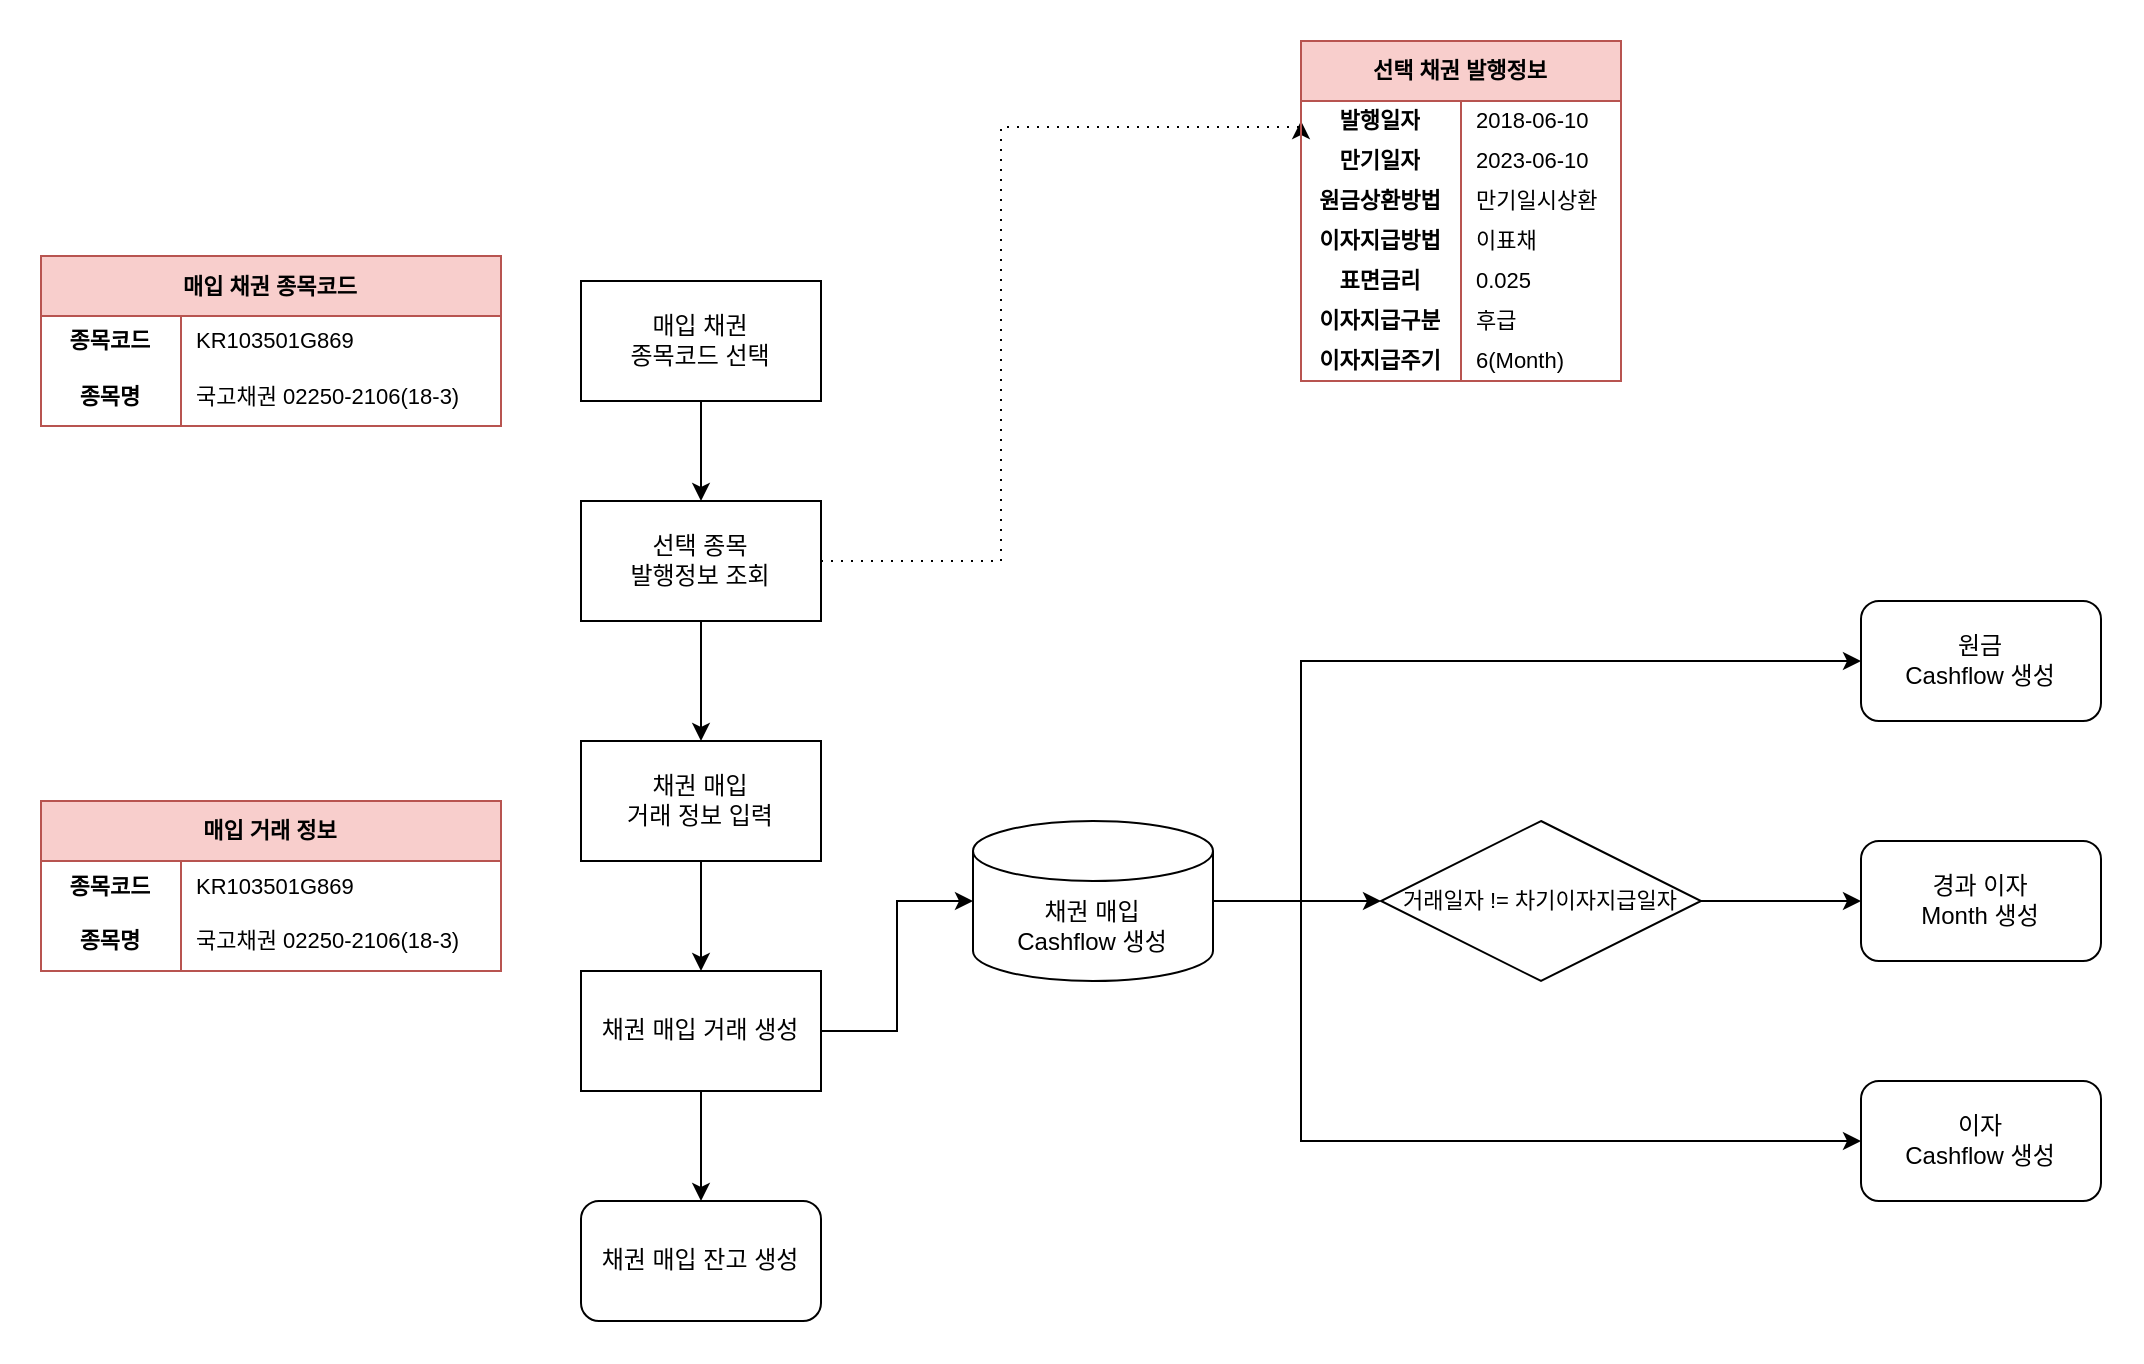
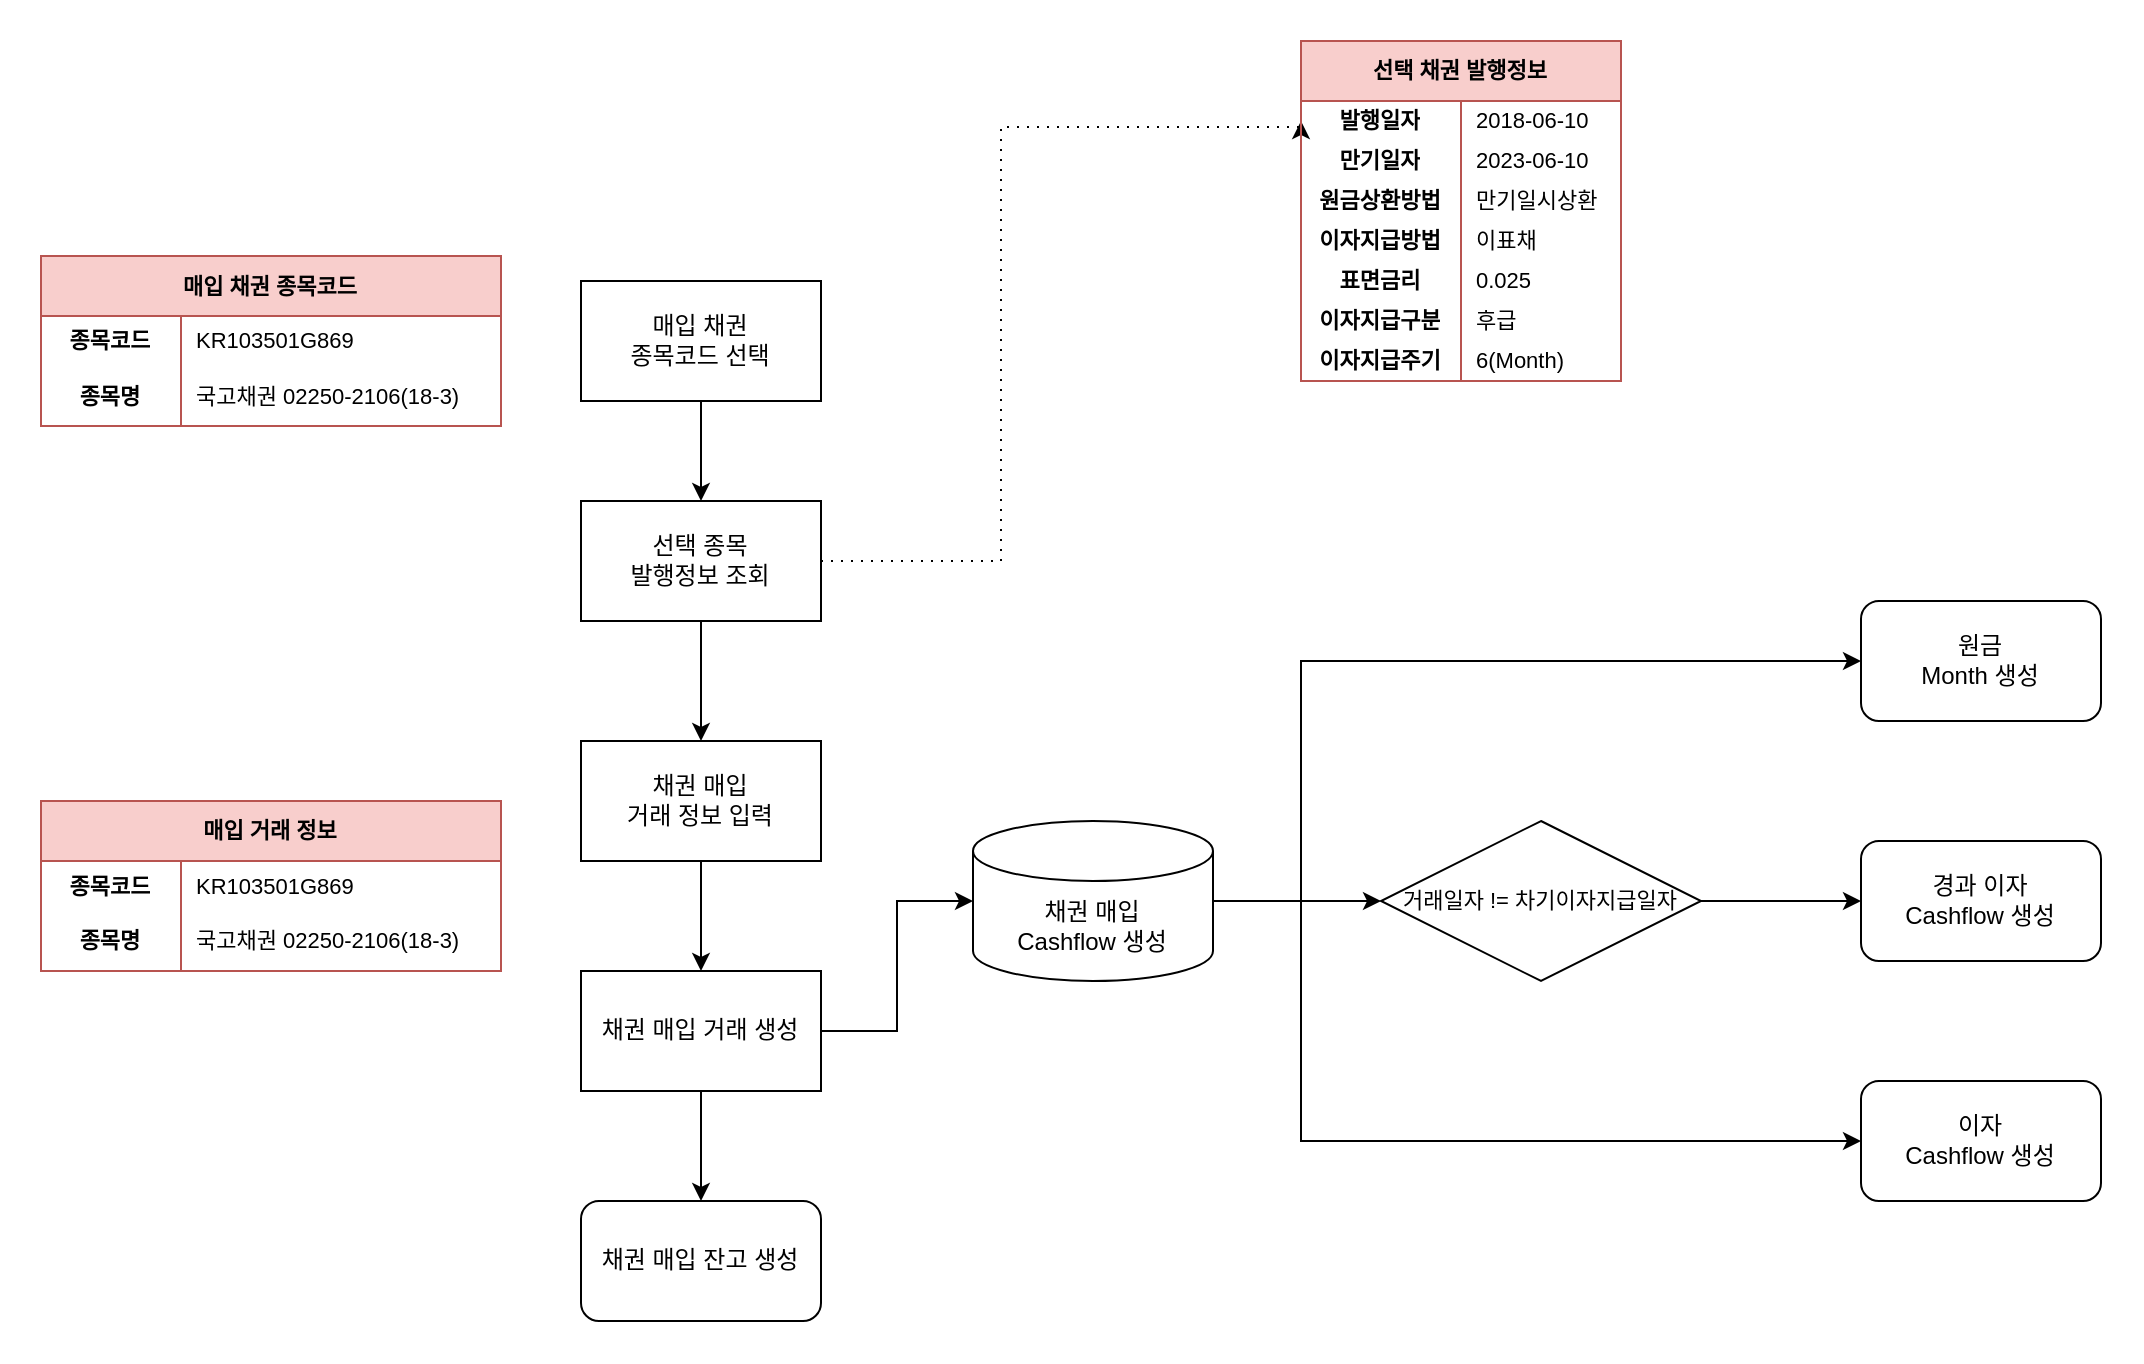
node "원금 Cashflow 생성": label "원금 Cashflow 생성" -> "원금 Month 생성"
node "경과 이자 Month 생성": label "경과 이자 Month 생성" -> "경과 이자 Cashflow 생성"
